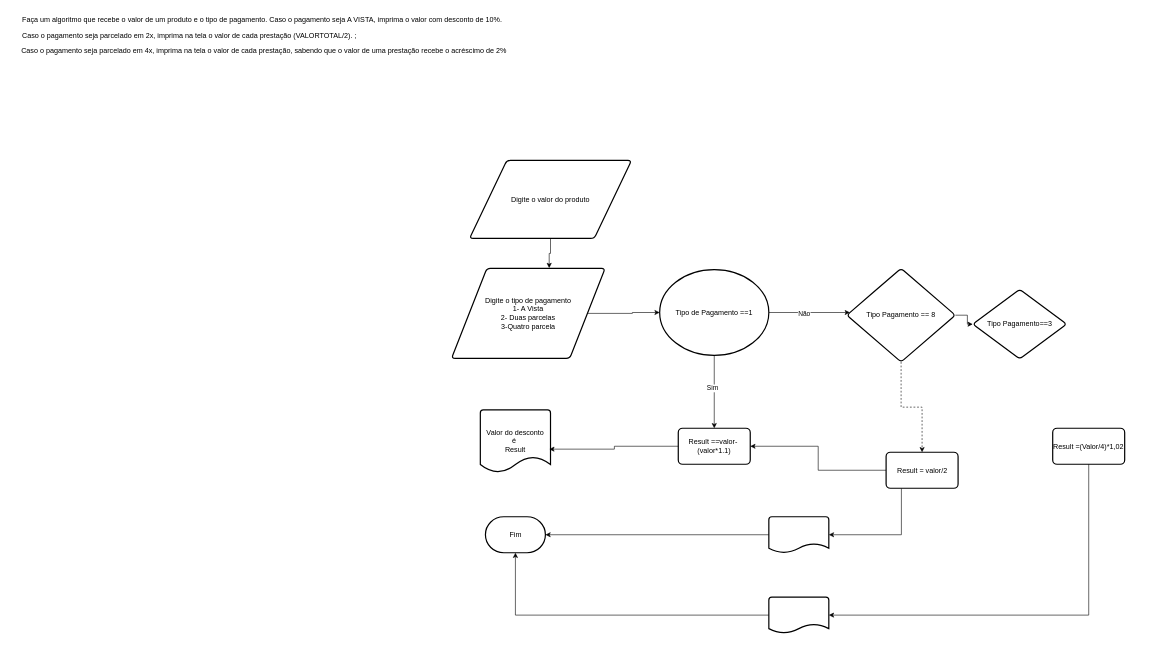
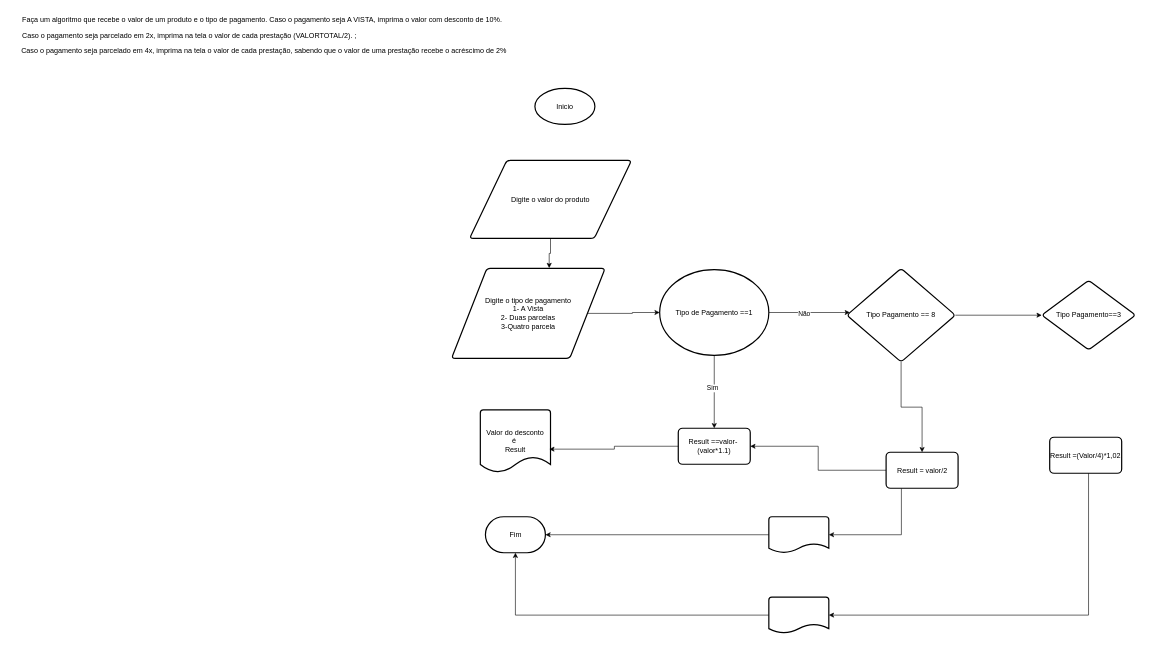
node "Inicio": added
node "Tipo Pagamento==3": moved (1020, 324) -> (1089, 315)
edge "Tipo Pagamento == 8" -> "Result = valor/2": style dashed -> solid
node "Result =(Valor/4)*1,02": moved (1089, 446) -> (1086, 455)
